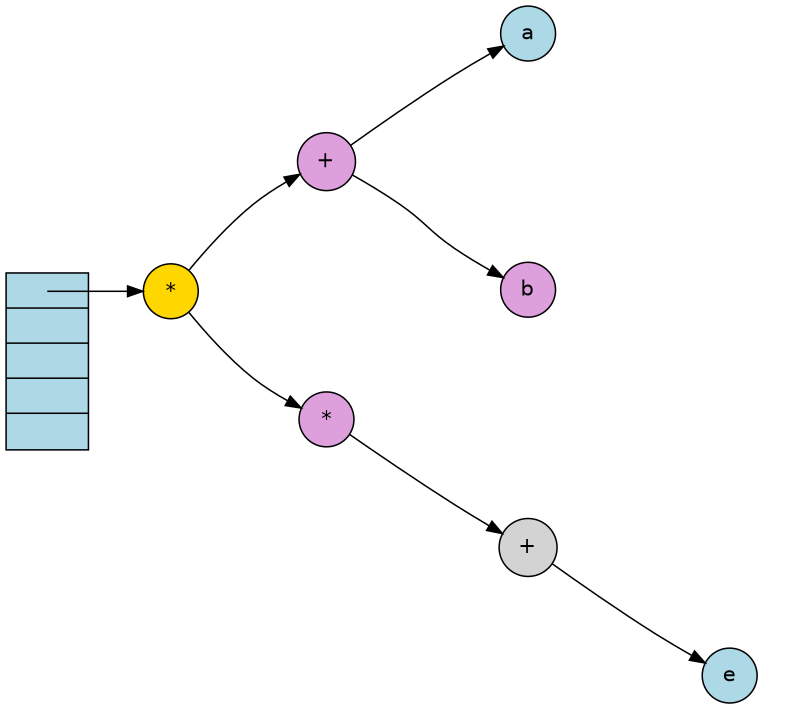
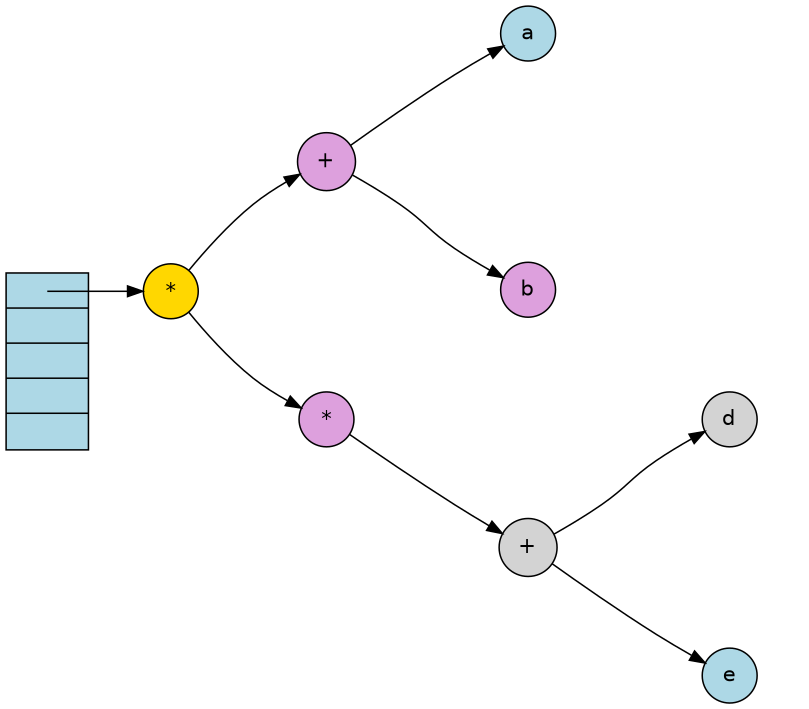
node "d": added
